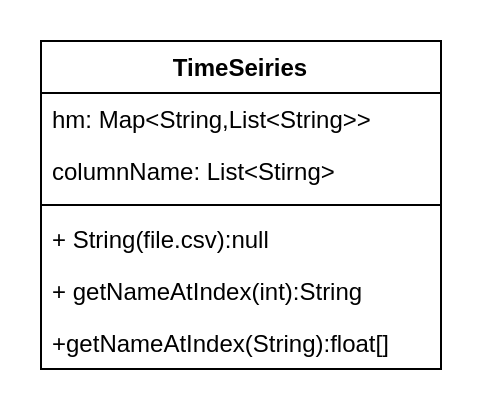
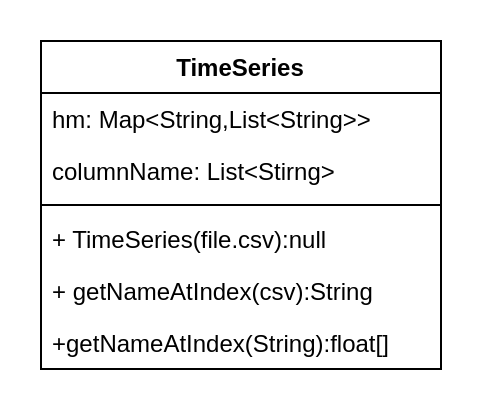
node "TimeSeiries": label "TimeSeiries" -> "TimeSeries"
node "+ String(file.csv):null": label "+ String(file.csv):null" -> "+ TimeSeries(file.csv):null"
node "+ getNameAtIndex(int):String": label "+ getNameAtIndex(int):String" -> "+ getNameAtIndex(csv):String"
